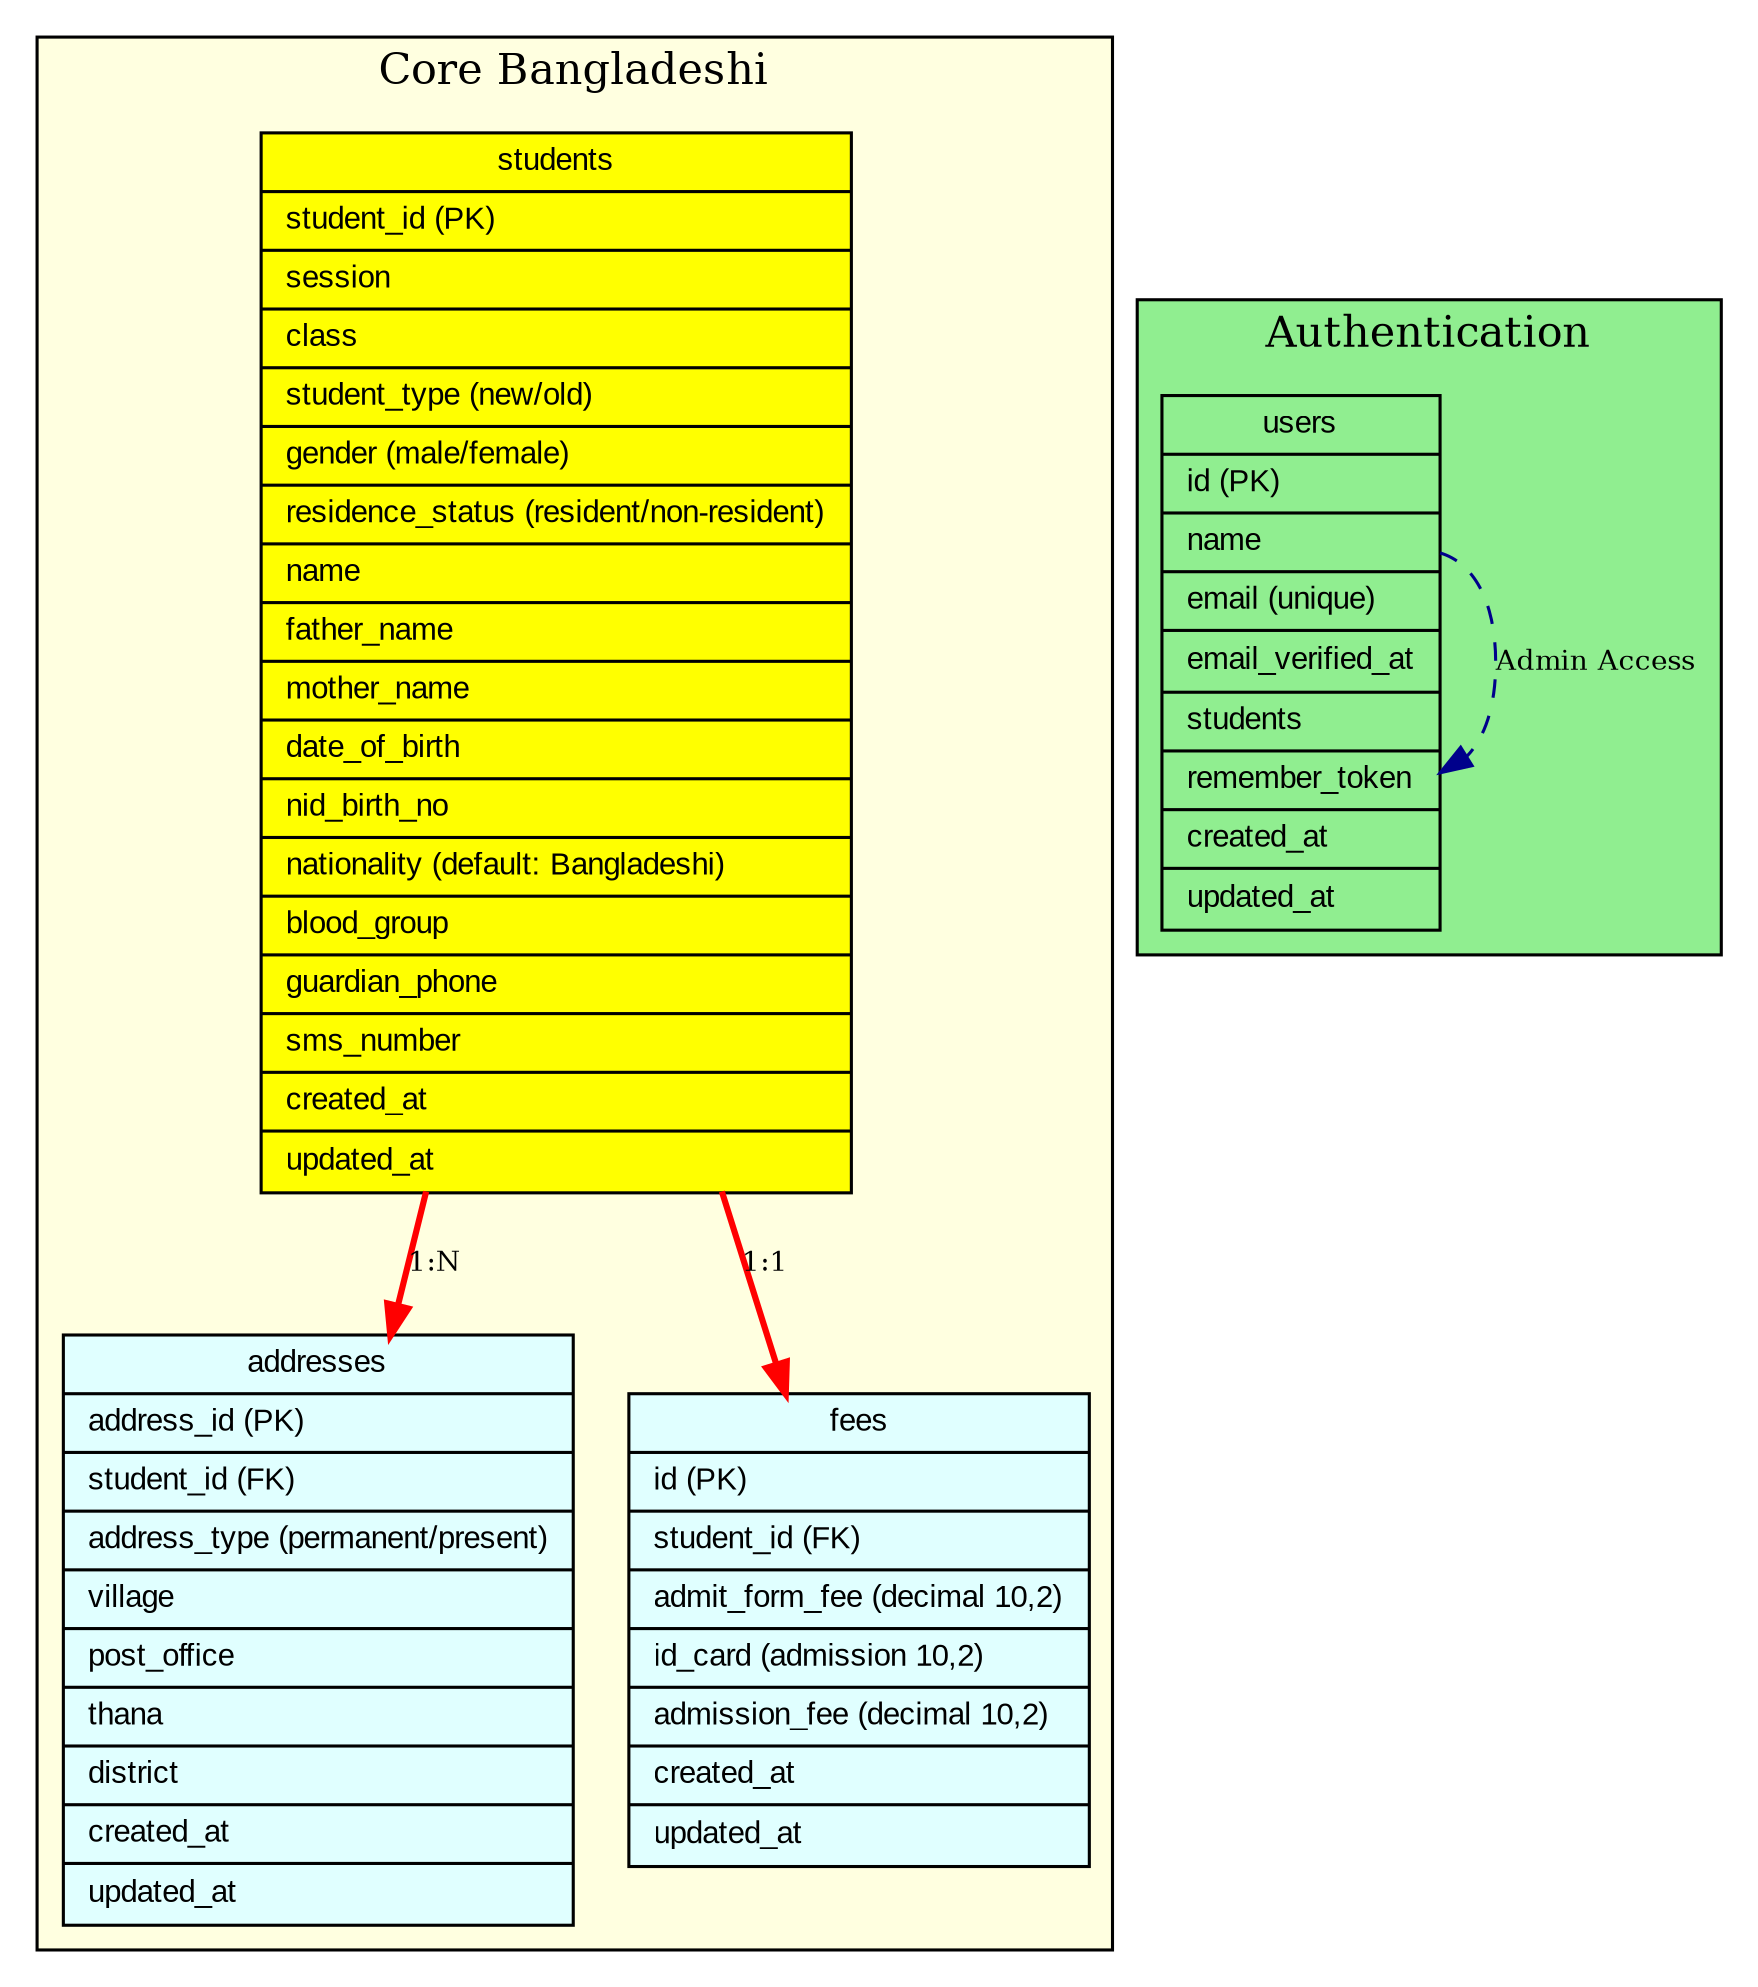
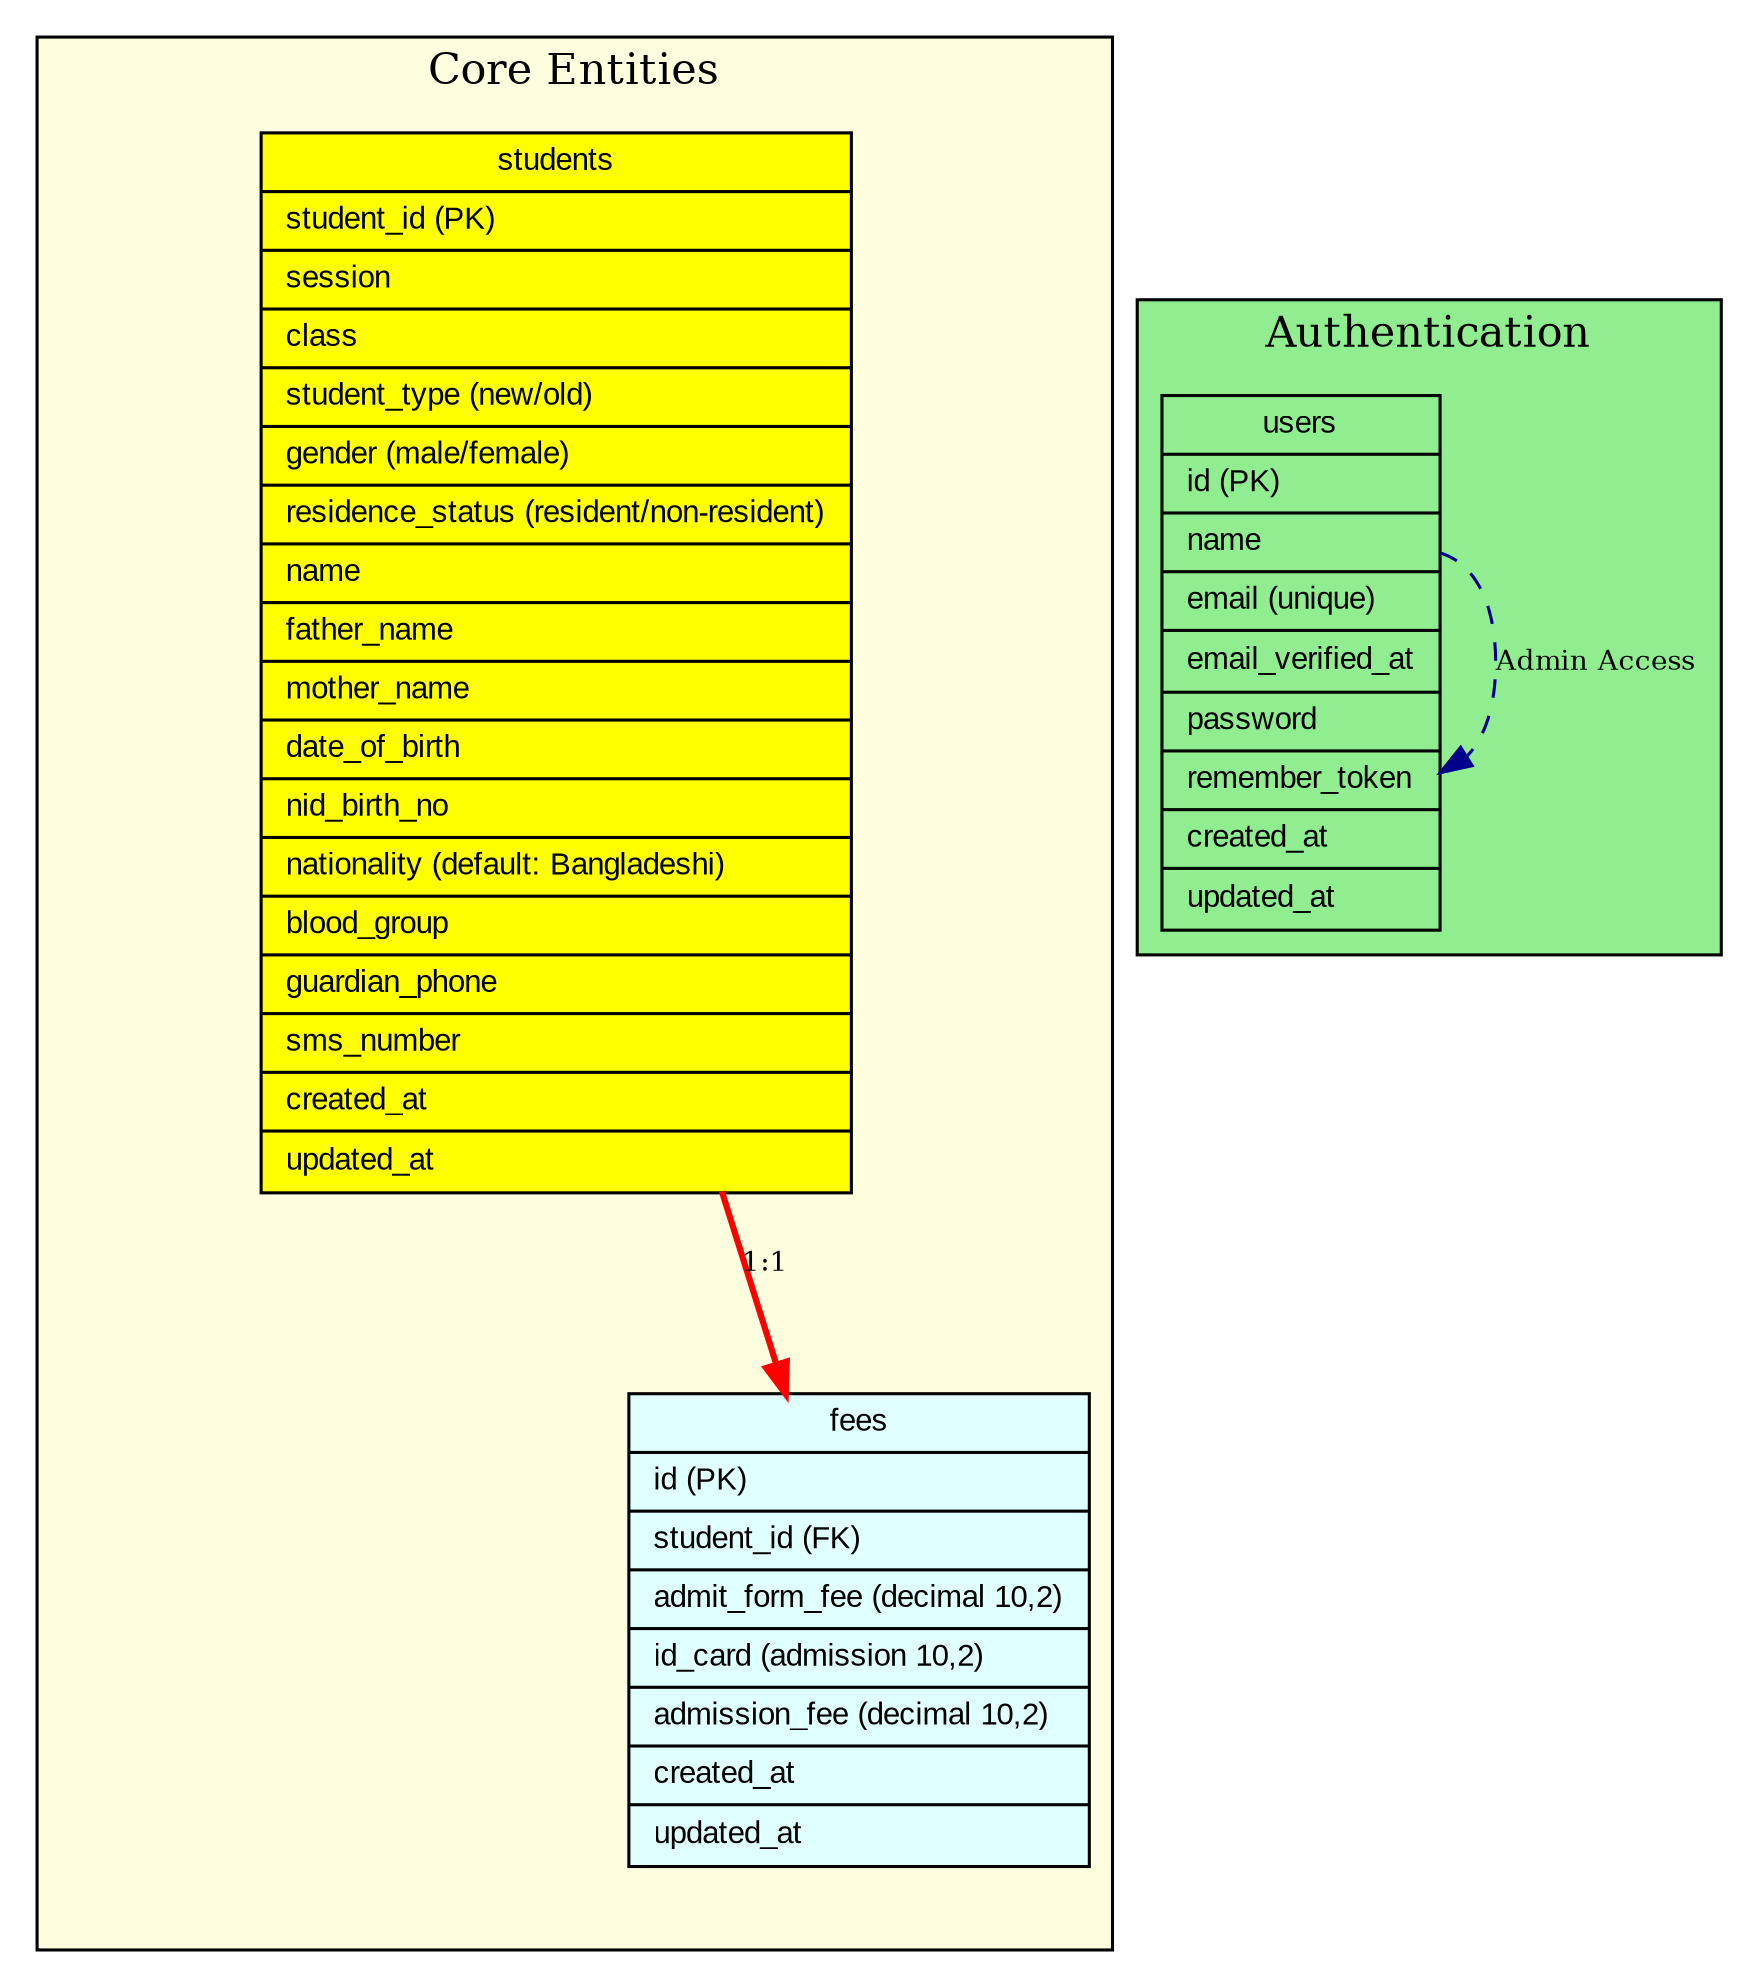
cluster "Core Bangladeshi": label "Core Bangladeshi" -> "Core Entities"
node "users": text "students" -> "password"
node "addresses": removed
